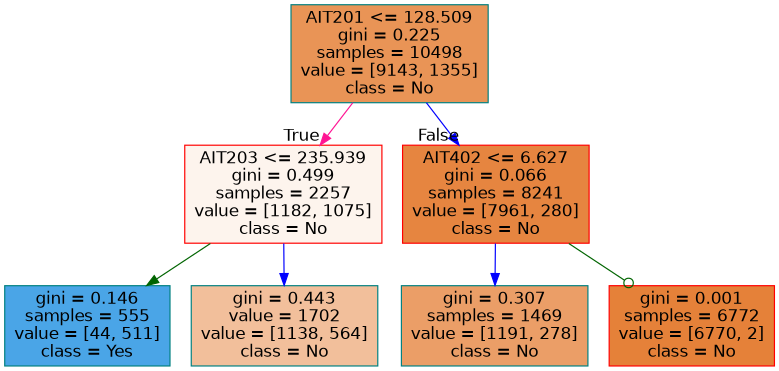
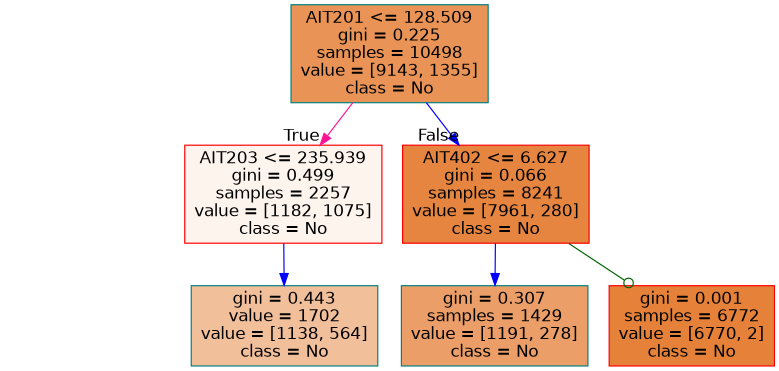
node "gini = 0.146 samples = 555 value = [44, 511] class = Yes": removed
node "gini = 0.307 samples = 1469 value = [1191, 278] class = No": label "gini = 0.307 samples = 1469 value = [1191, 278] class = No" -> "gini = 0.307 samples = 1429 value = [1191, 278] class = No"
